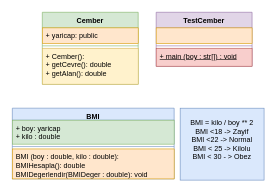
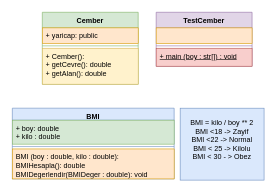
node "+ boy: yaricap + kilo : double": label "+ boy: yaricap + kilo : double" -> "+ boy: double + kilo : double"
